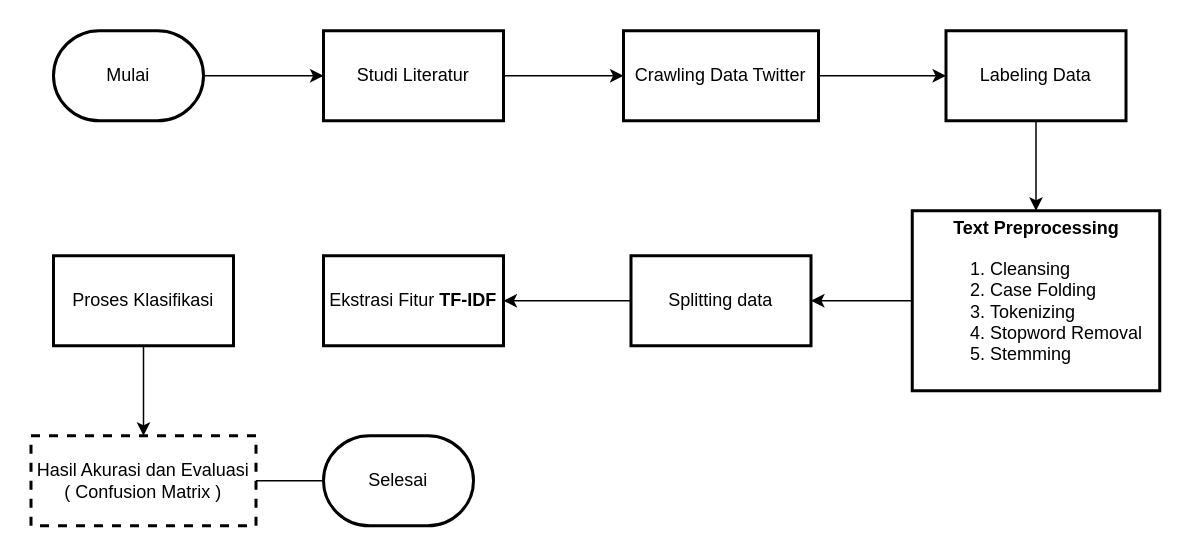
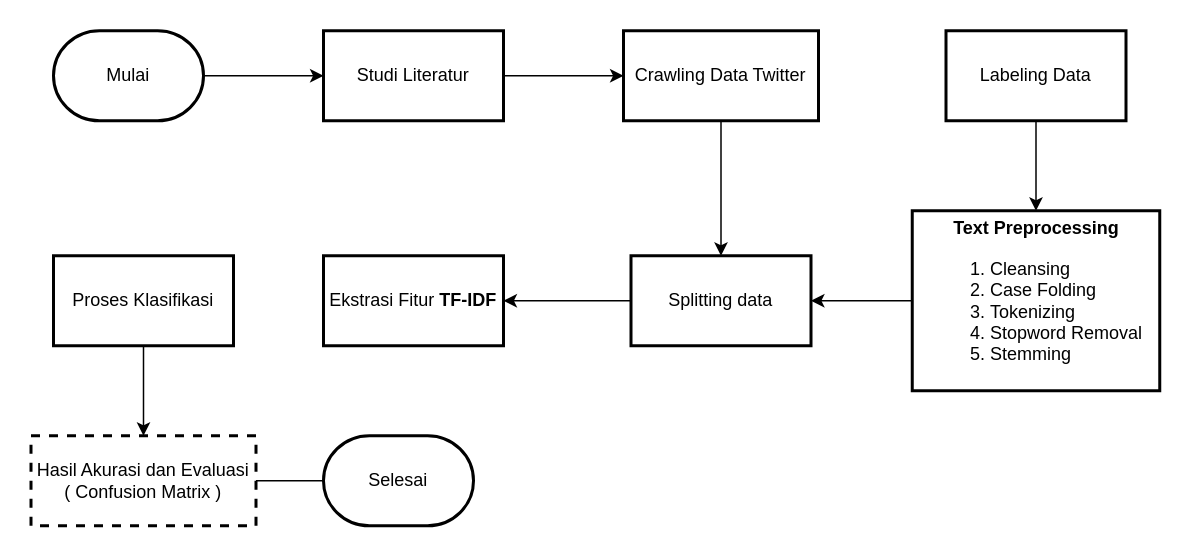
edge "Crawling Data Twitter" -> "Labeling Data": now "Crawling Data Twitter" -> "Splitting data"
